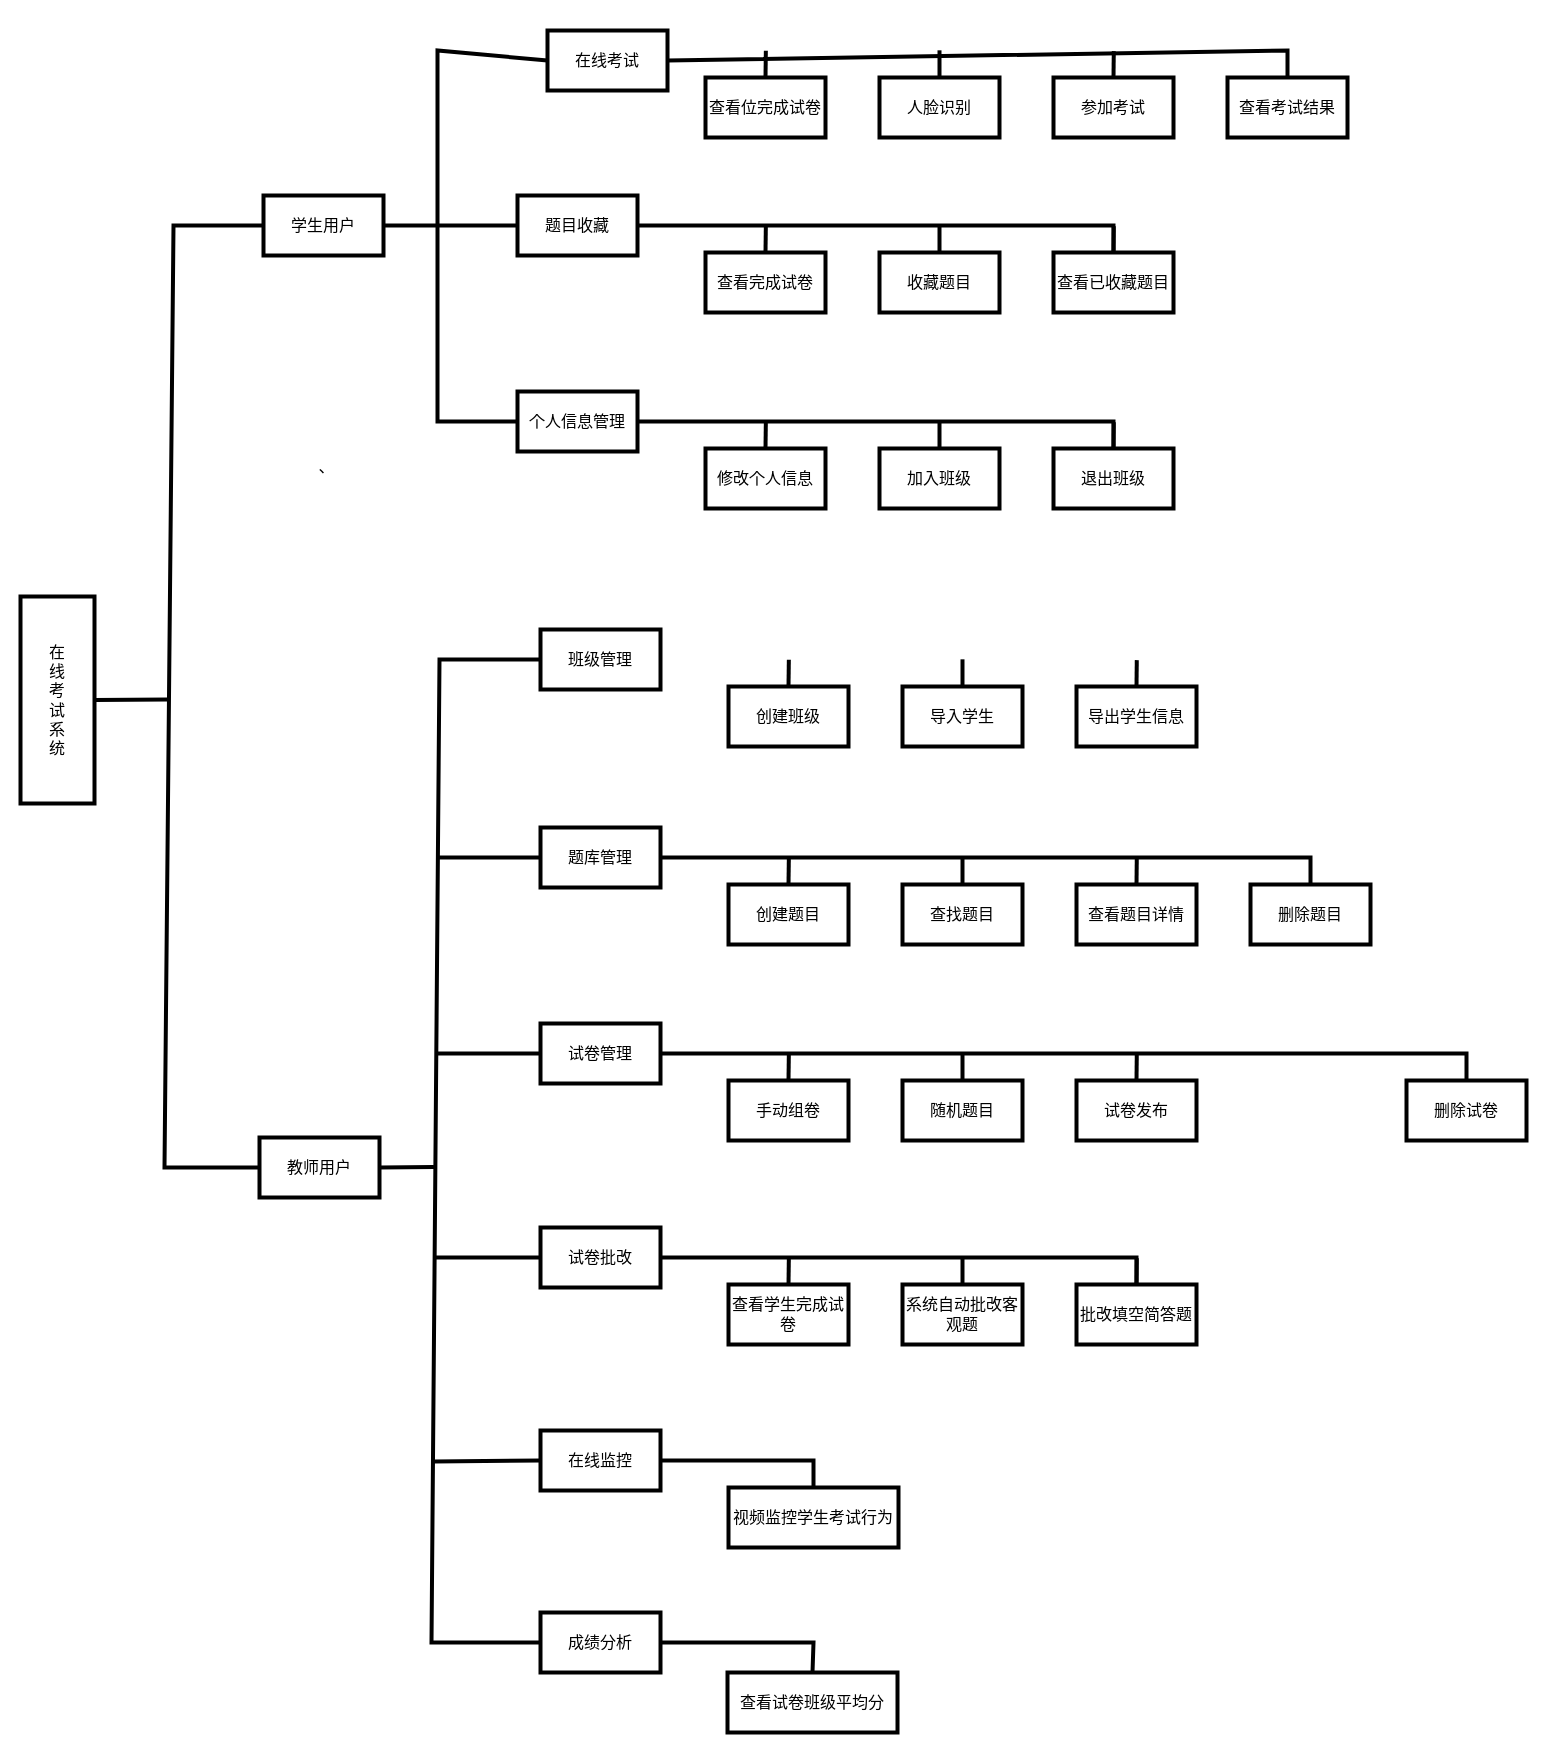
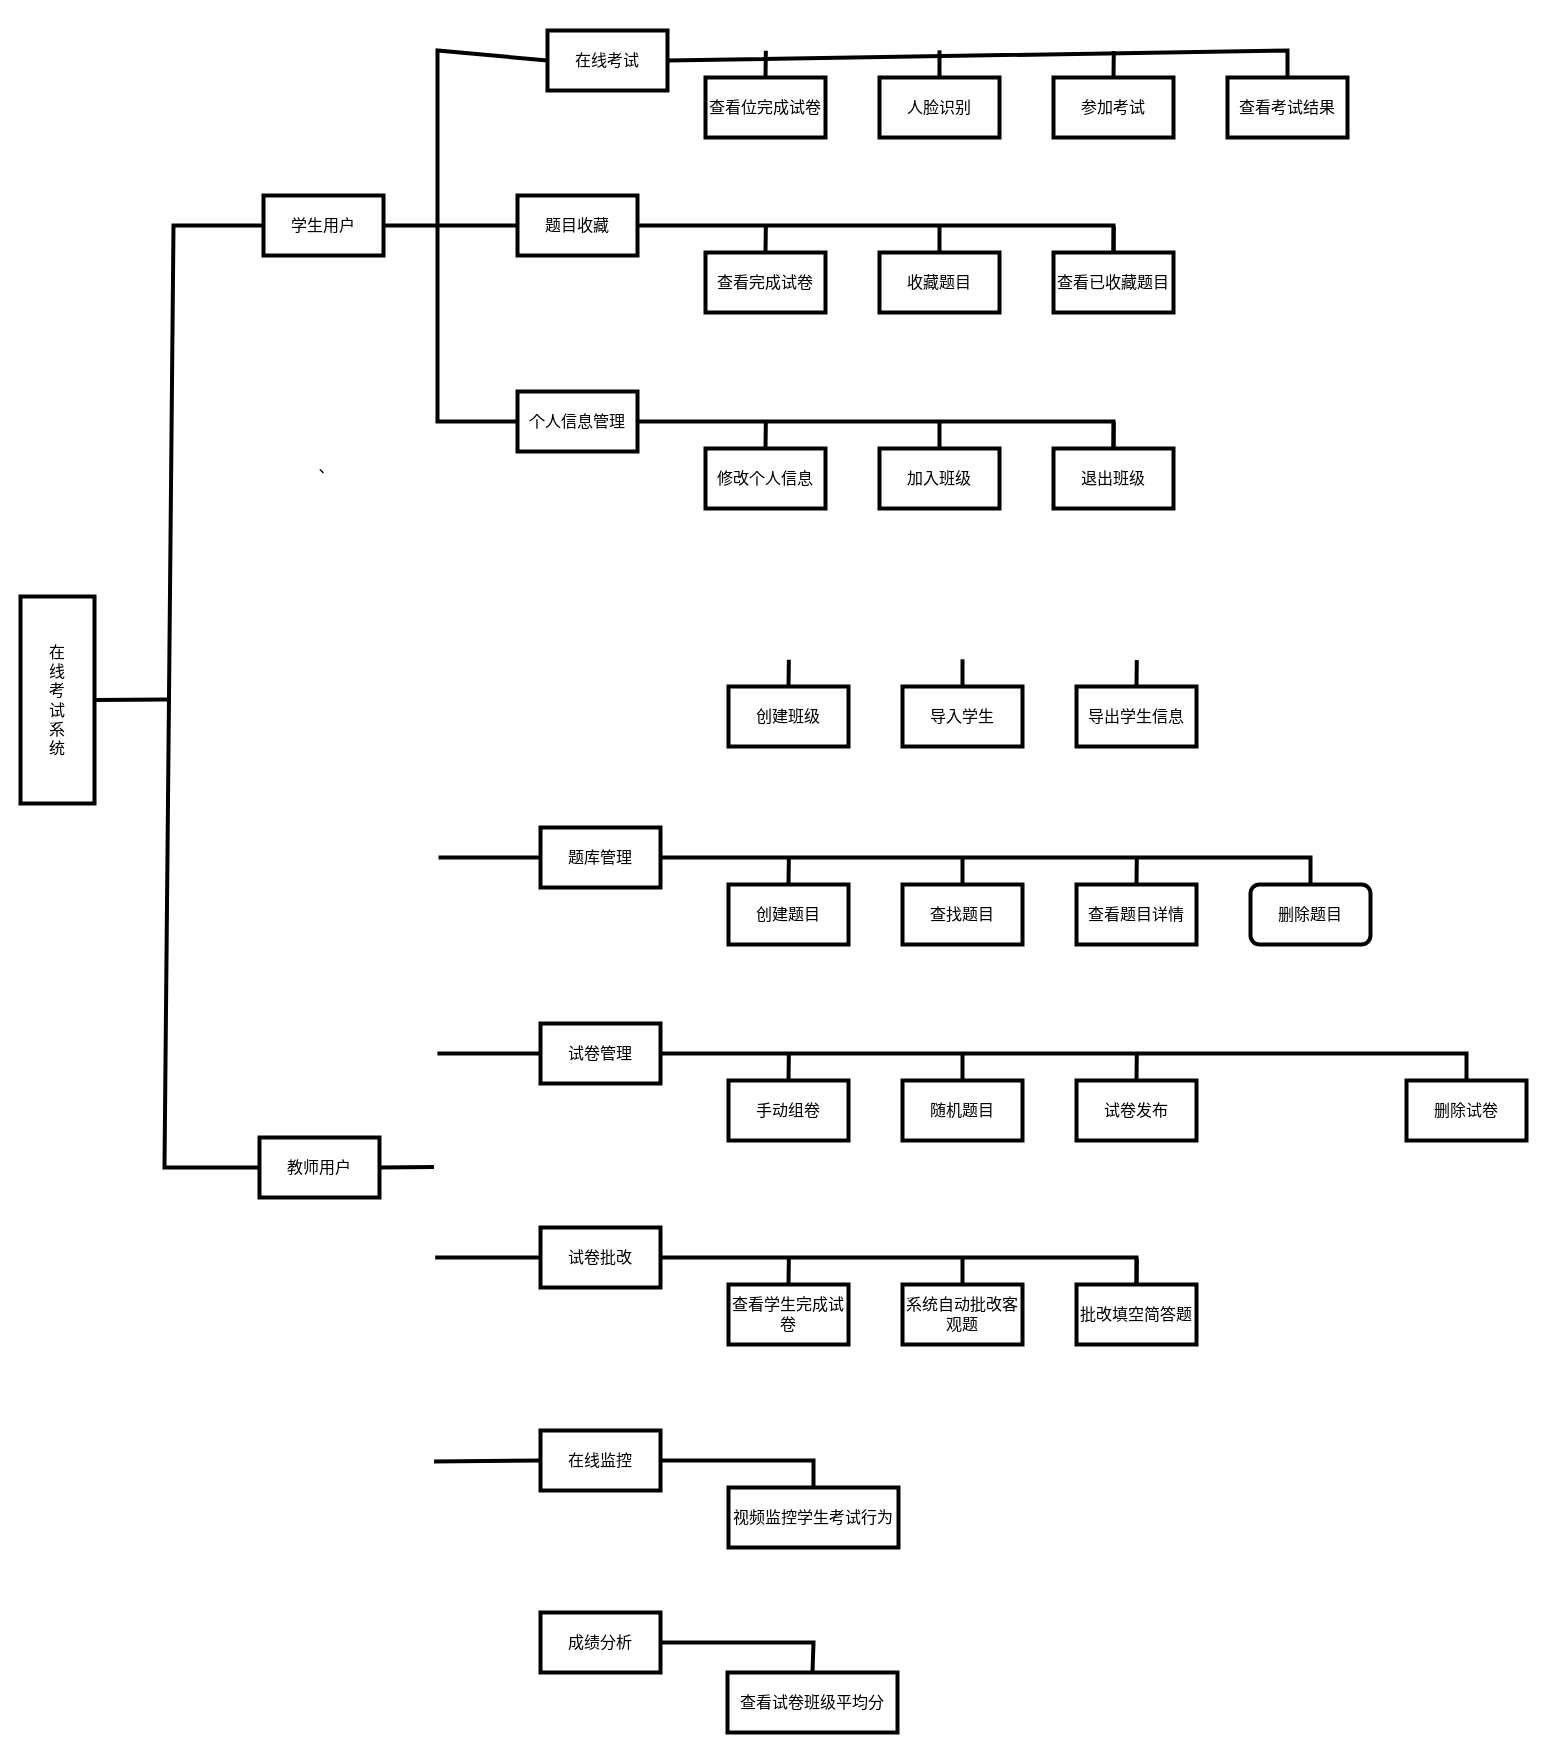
node "班级管理": removed
node "删除题目": shape rectangle -> rounded rectangle
edge "班级管理" -- "成绩分析": removed
